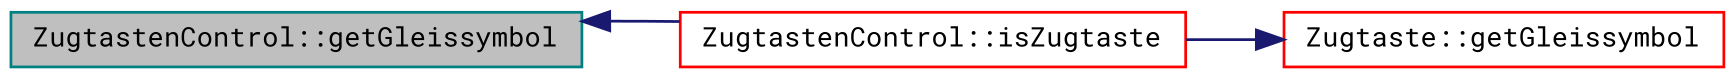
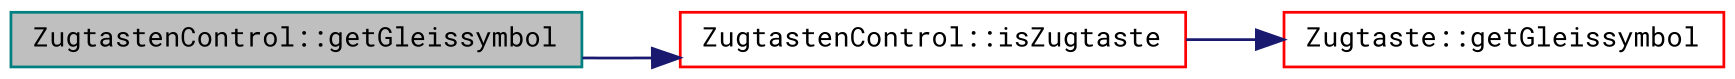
edge "ZugtastenControl::isZugtaste" -> "ZugtastenControl::getGleissymbol": reversed
